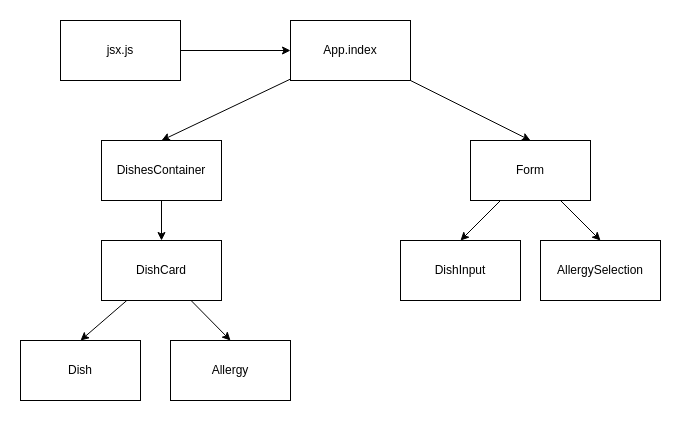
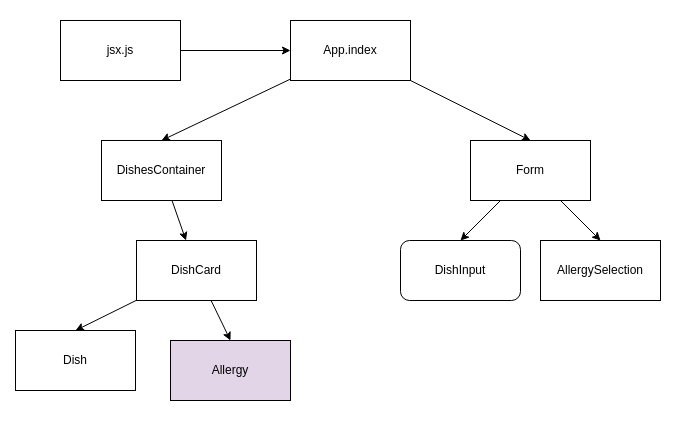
node "DishCard": moved (162, 271) -> (197, 271)
node "DishInput": shape rectangle -> rounded rectangle
node "Dish": moved (81, 371) -> (76, 361)
node "Allergy": fillcolor #ffffff -> #e1d5e7
